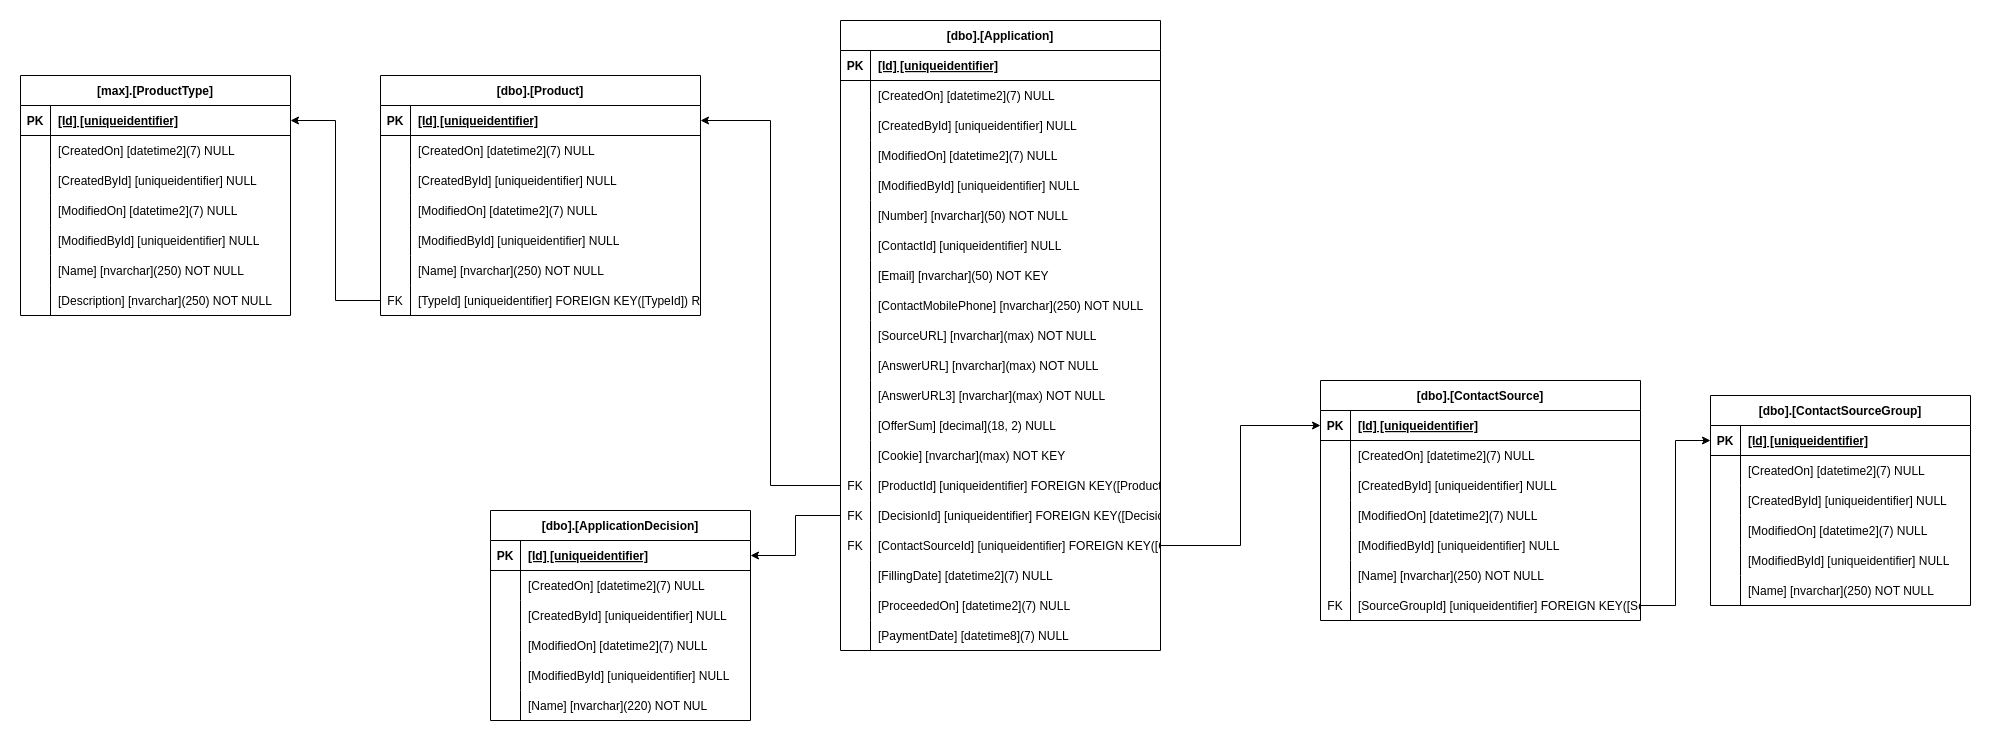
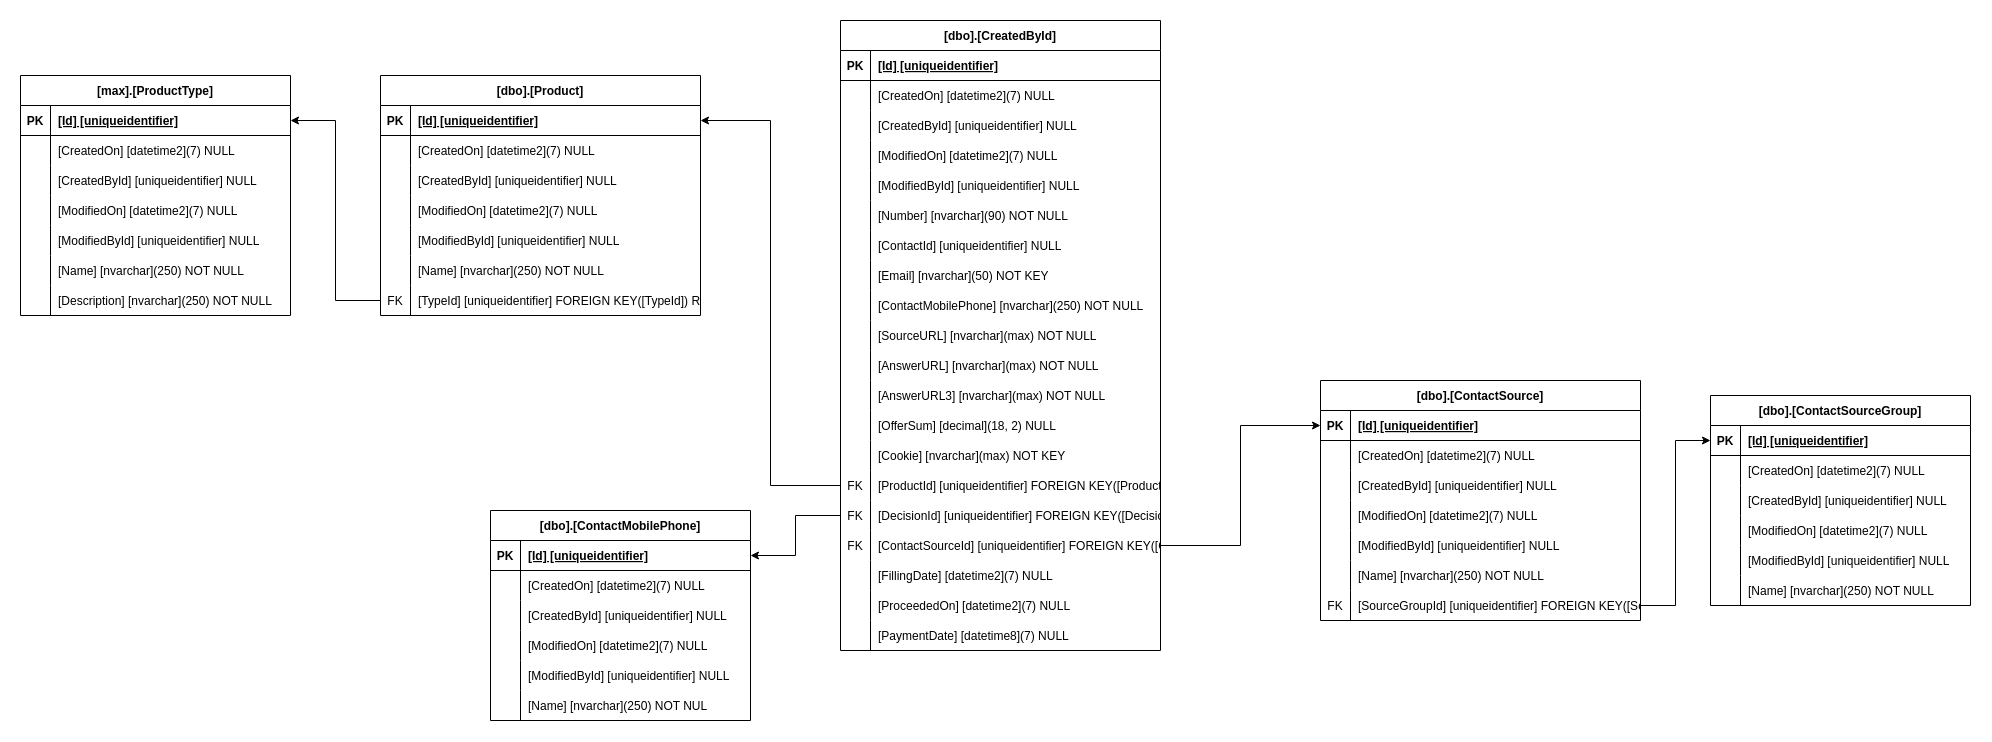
node "[dbo].[Application]": label "[dbo].[Application]" -> "[dbo].[CreatedById]"
node "[Number] [nvarchar](50) NOT NULL": label "[Number] [nvarchar](50) NOT NULL" -> "[Number] [nvarchar](90) NOT NULL"
node "[dbo].[ApplicationDecision]": label "[dbo].[ApplicationDecision]" -> "[dbo].[ContactMobilePhone]"
node "[Name] [nvarchar](220) NOT NUL": label "[Name] [nvarchar](220) NOT NUL" -> "[Name] [nvarchar](250) NOT NUL"
